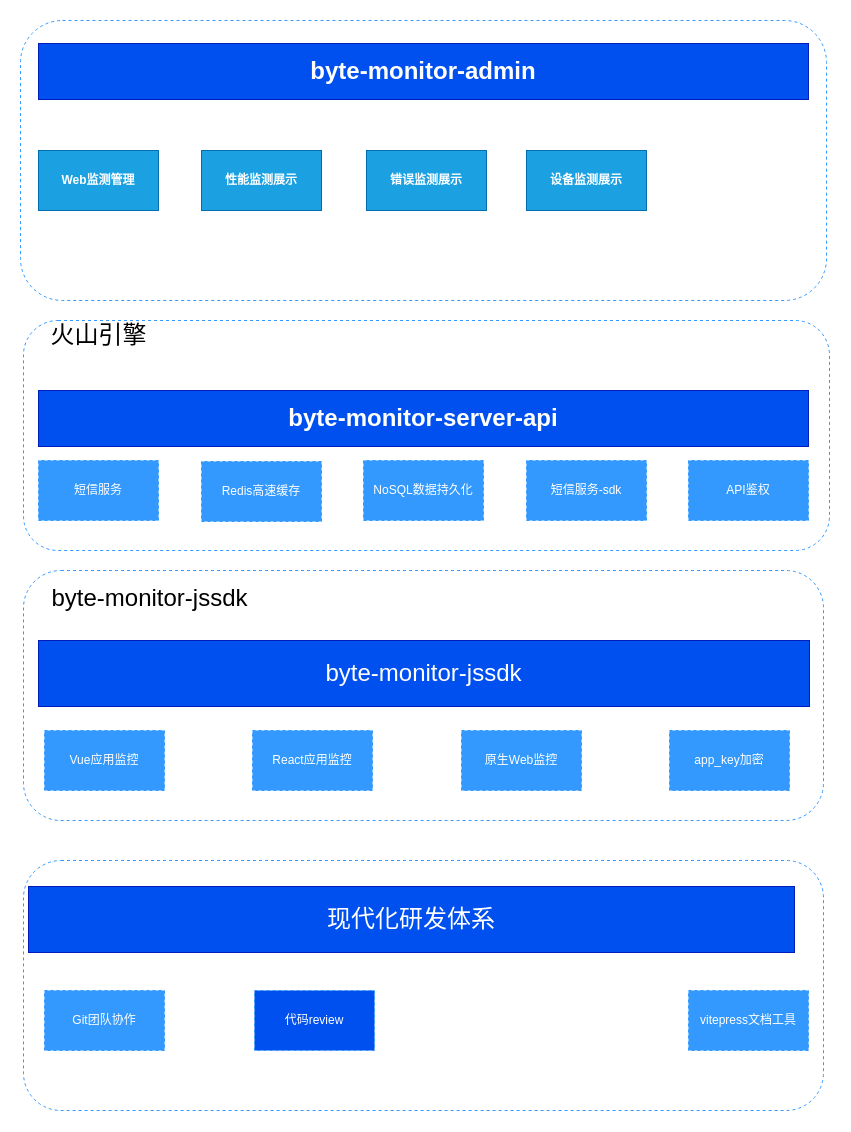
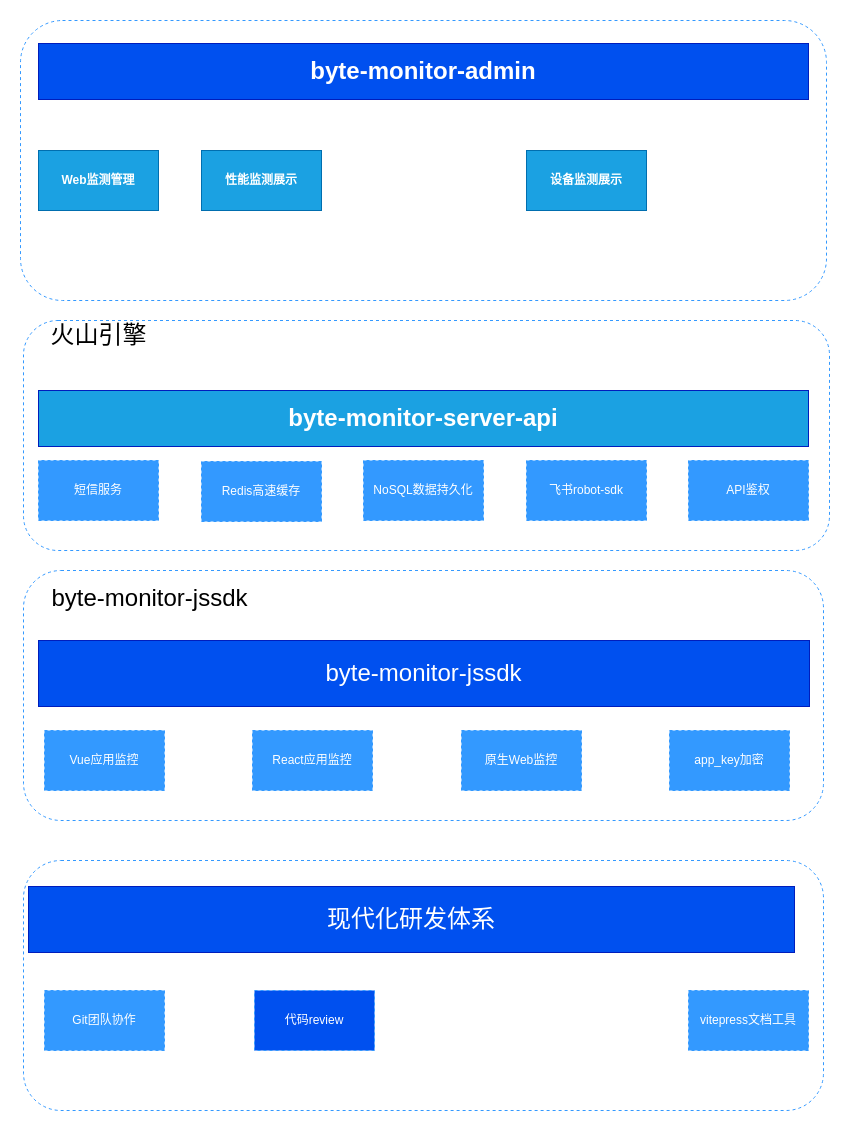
node "错误监测展示": removed
node "byte-monitor-server-api": fillcolor #0050ef -> #1ba1e2
node "短信服务-sdk": label "短信服务-sdk" -> "飞书robot-sdk"
